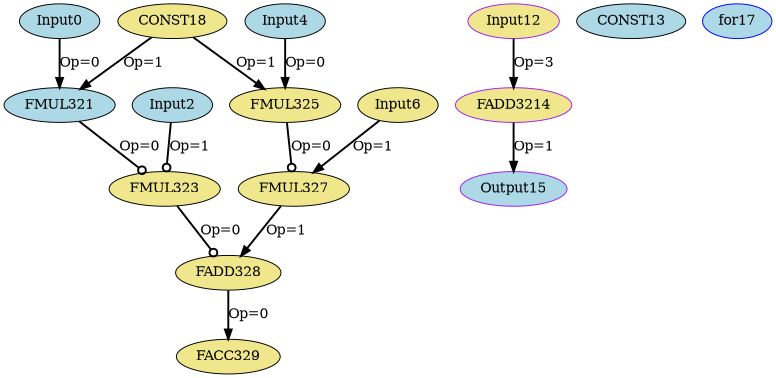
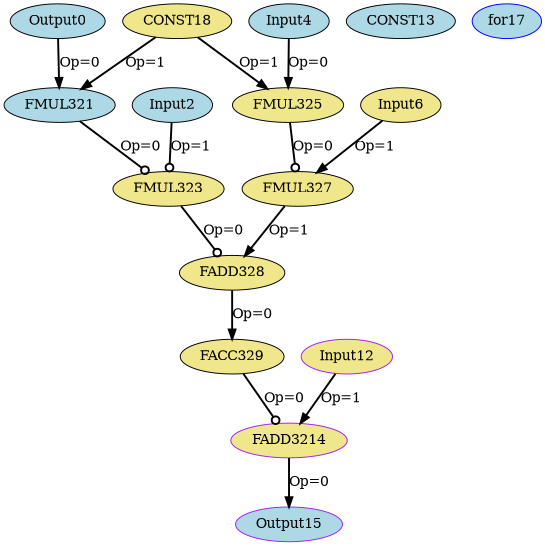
node "Input0": label "Input0" -> "Output0"
edge "Input12" -> "FADD3214": label "Op=3" -> "Op=1"
edge "FADD3214" -> "Output15": label "Op=1" -> "Op=0"
edge "FACC329" -> "FADD3214": added, label "Op=0"
